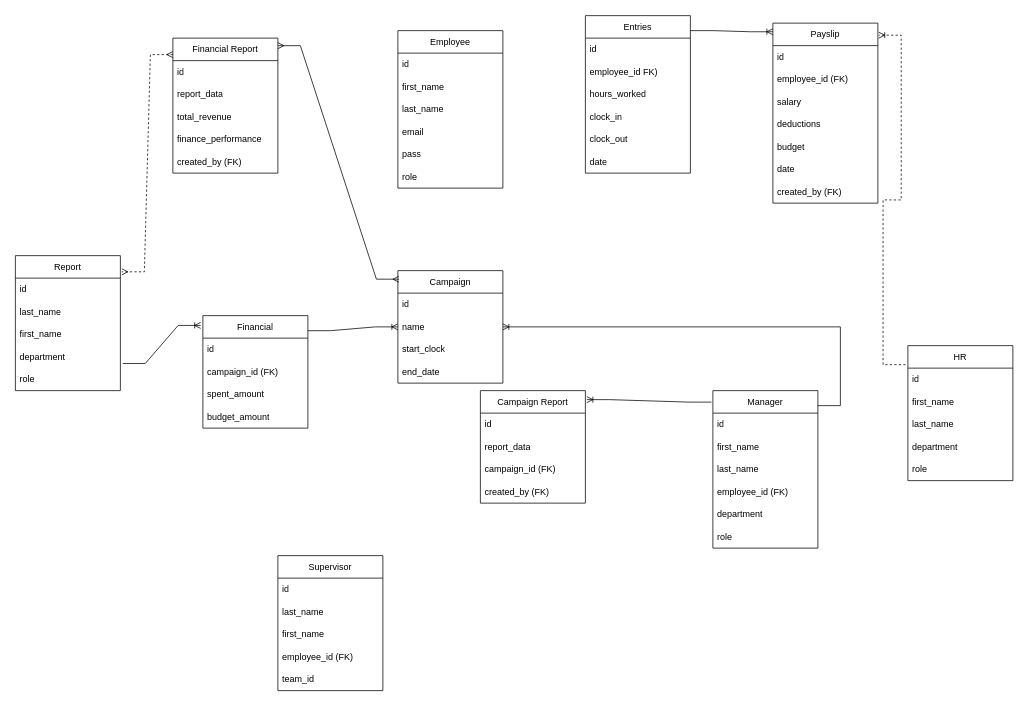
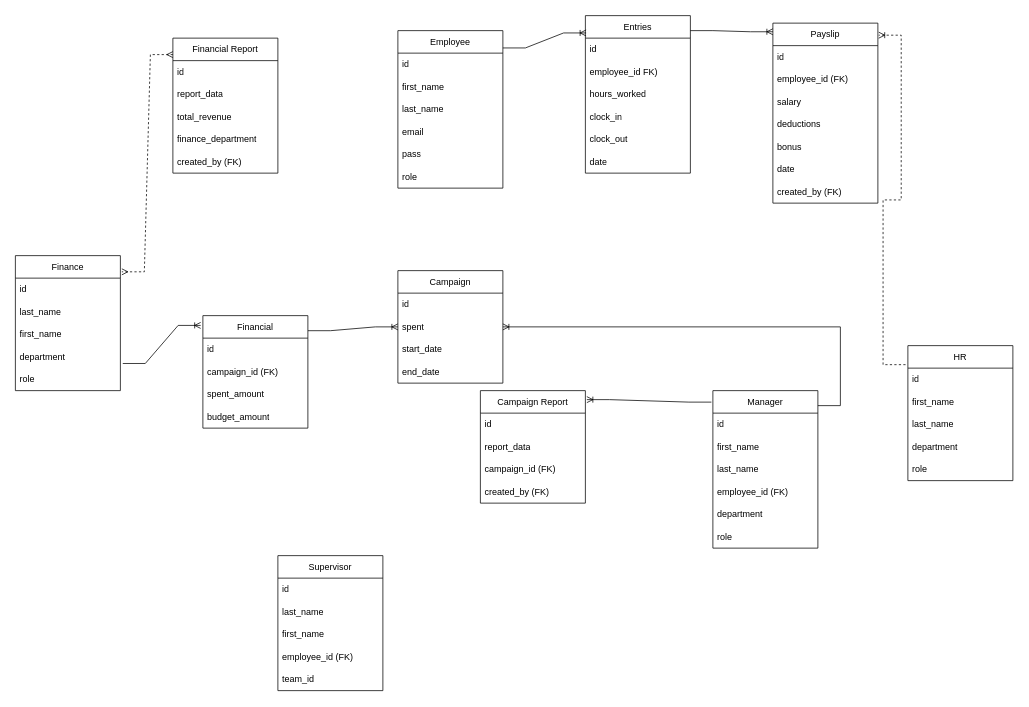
edge "Employee" -> "Entries": added
node "finance_performance": label "finance_performance" -> "finance_department"
node "budget": label "budget" -> "bonus"
edge "Financial Report" -- "Campaign": removed
node "Report": label "Report" -> "Finance"
node "name": label "name" -> "spent"
node "start_clock": label "start_clock" -> "start_date"
